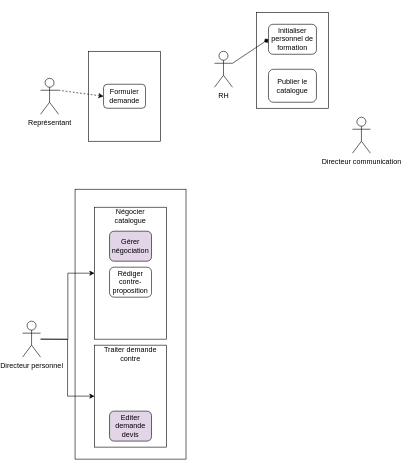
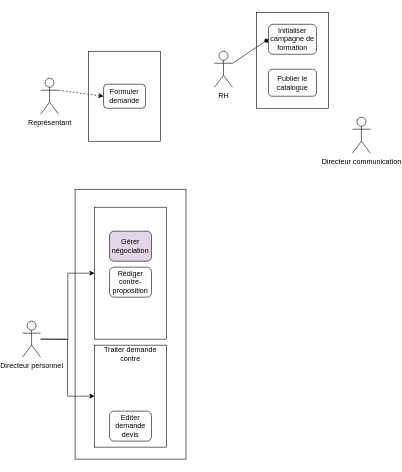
node "Initialiser personnel de formation": label "Initialiser personnel de formation" -> "Initialiser campagne de formation"
node "Publier le catalogue": size 48x33 -> 48x27
node "Négocier catalogue": removed
node "Editer demande devis": fillcolor #e1d5e7 -> #ffffff
